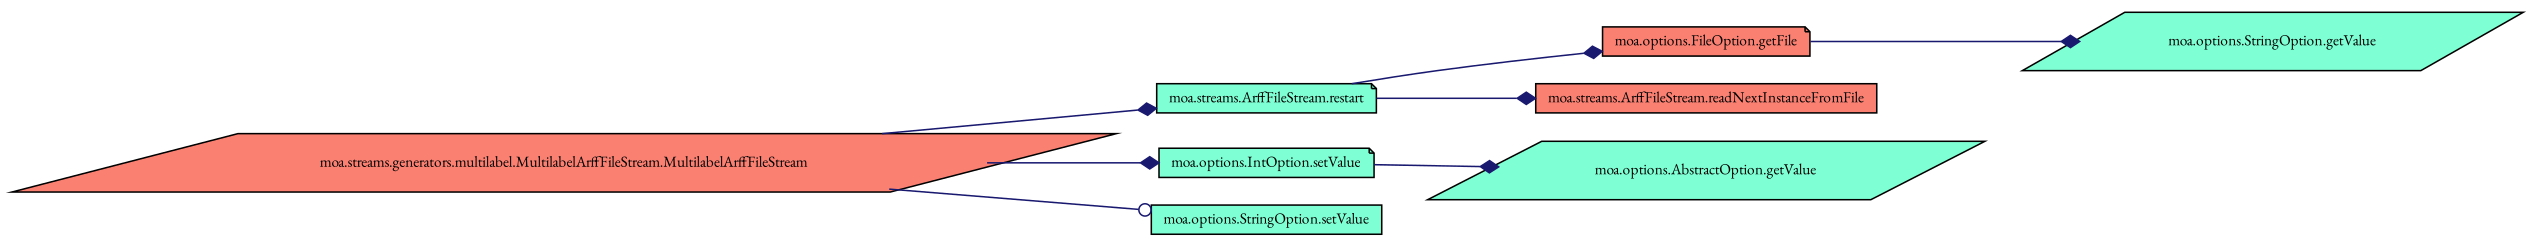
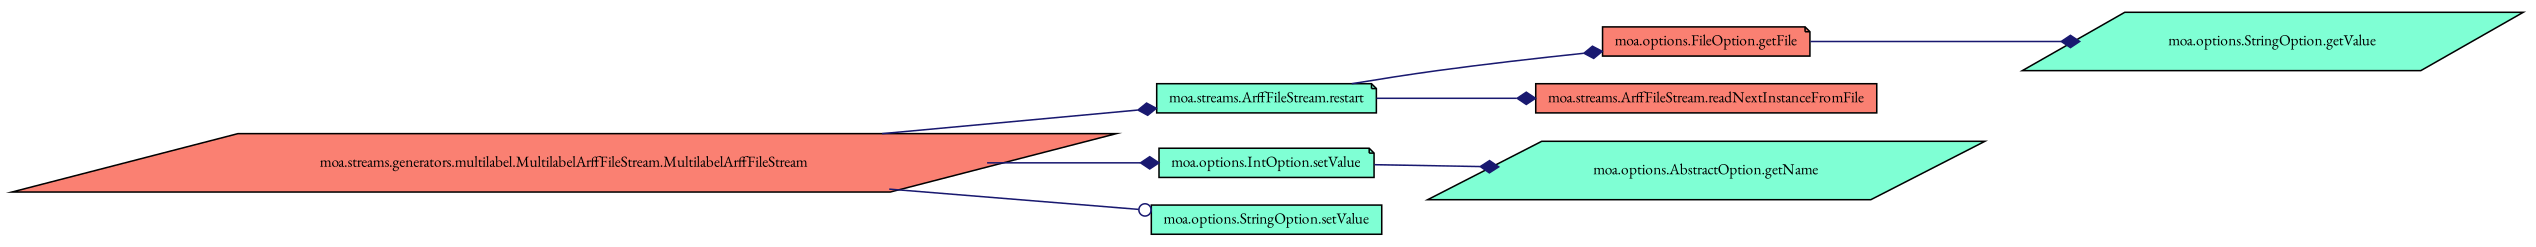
node "moa.options.AbstractOption.getValue": label "moa.options.AbstractOption.getValue" -> "moa.options.AbstractOption.getName"
